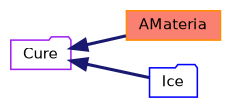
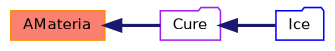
edge "AMateria" -> "Cure": reversed
